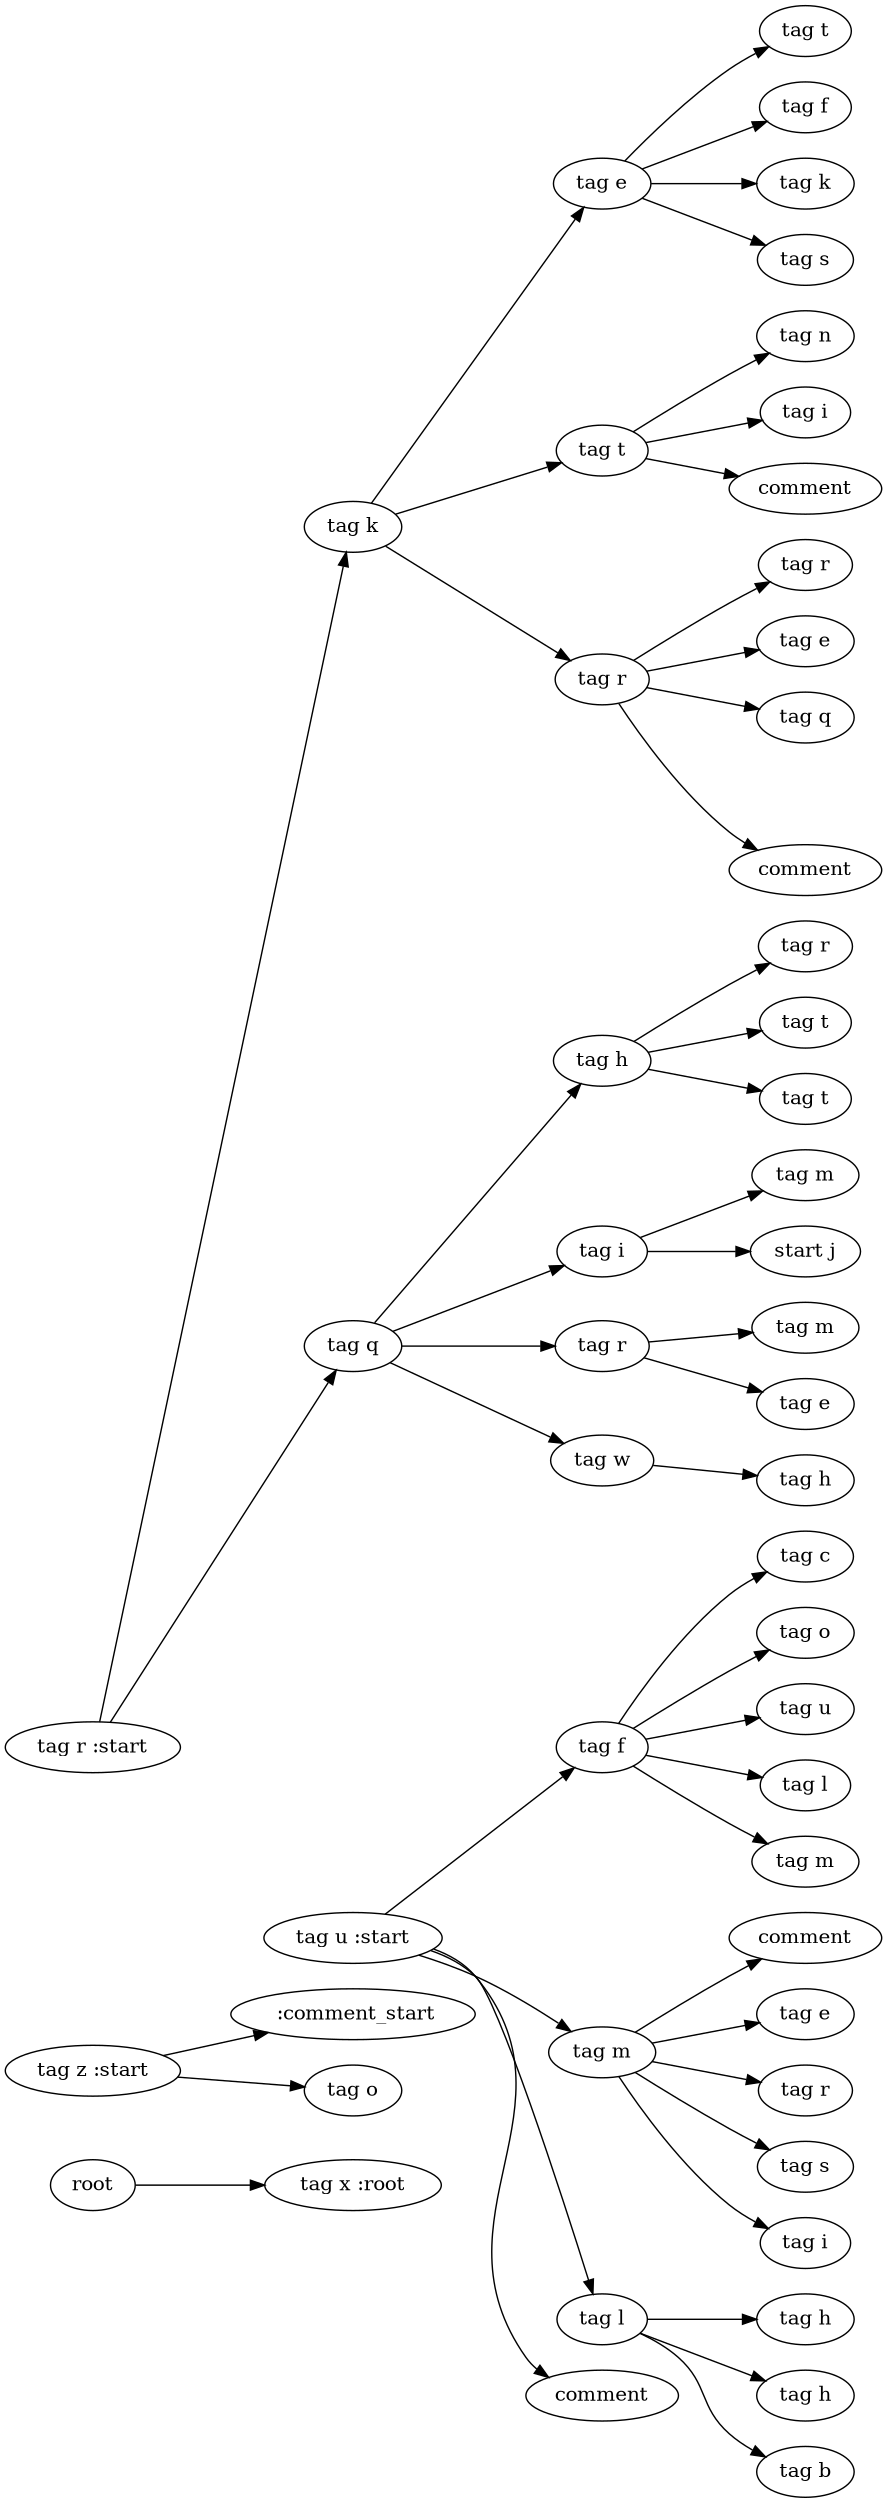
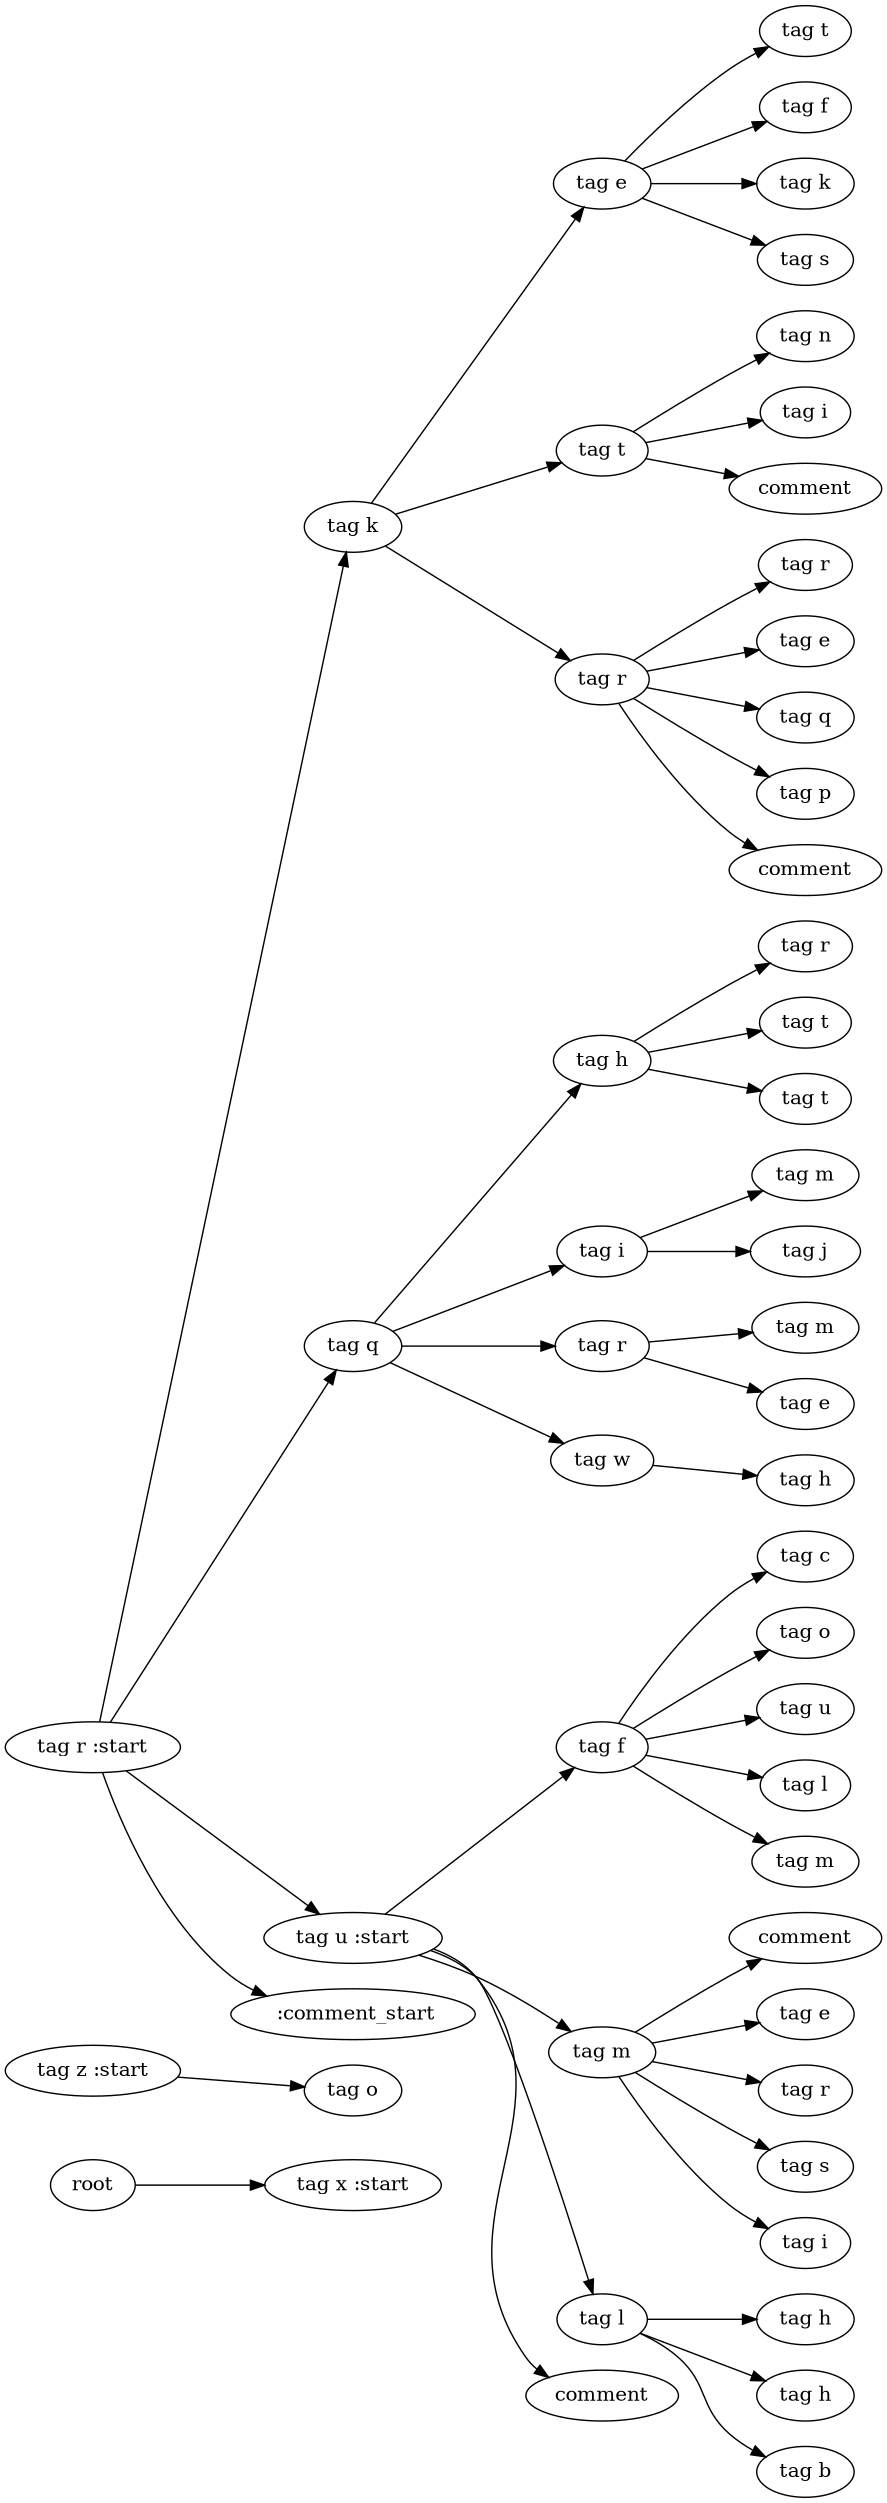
node "tag p": added
node "start j": label "start j" -> "tag j"
edge "tag r :start" -> "tag u :start": added
edge "tag z :start" -> ":comment_start": now "tag r :start" -> ":comment_start"
node "tag x :root": label "tag x :root" -> "tag x :start"
